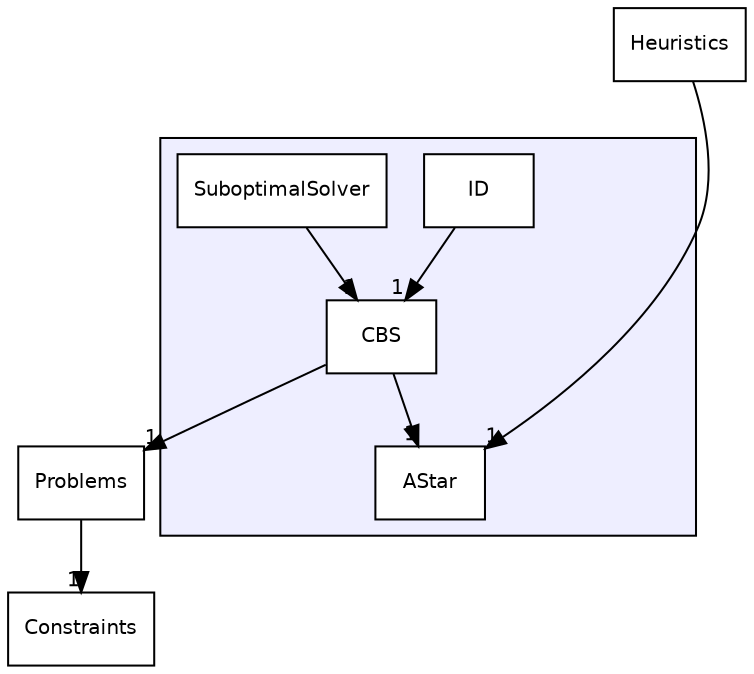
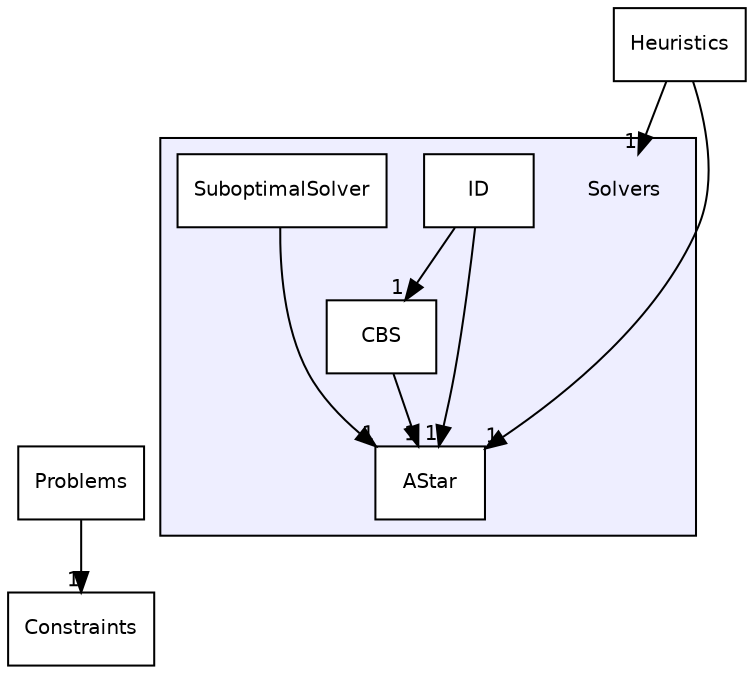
node "Solvers": added
edge "SuboptimalSolver" -> "CBS": now "SuboptimalSolver" -> "AStar"
edge "ID" -> "AStar": added
edge "CBS" -> "Problems": removed
